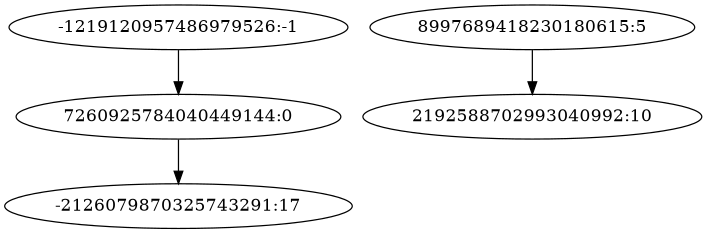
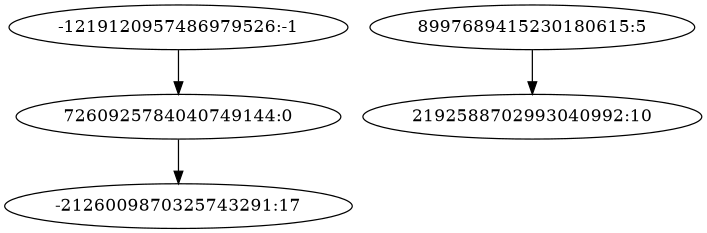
node "8997689418230180615:5": label "8997689418230180615:5" -> "8997689415230180615:5"
node "7260925784040449144:0": label "7260925784040449144:0" -> "7260925784040749144:0"
node "-2126079870325743291:17": label "-2126079870325743291:17" -> "-2126009870325743291:17"
